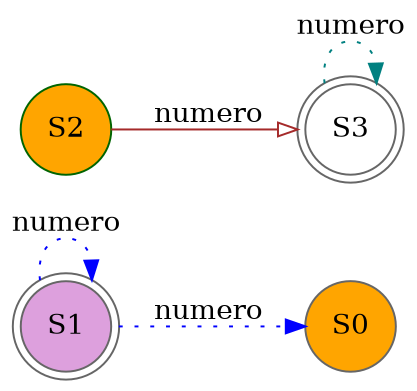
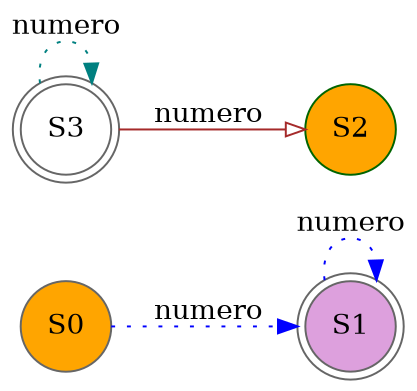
edge "S2" -> "S3": reversed
edge "S1" -> "S0": reversed
